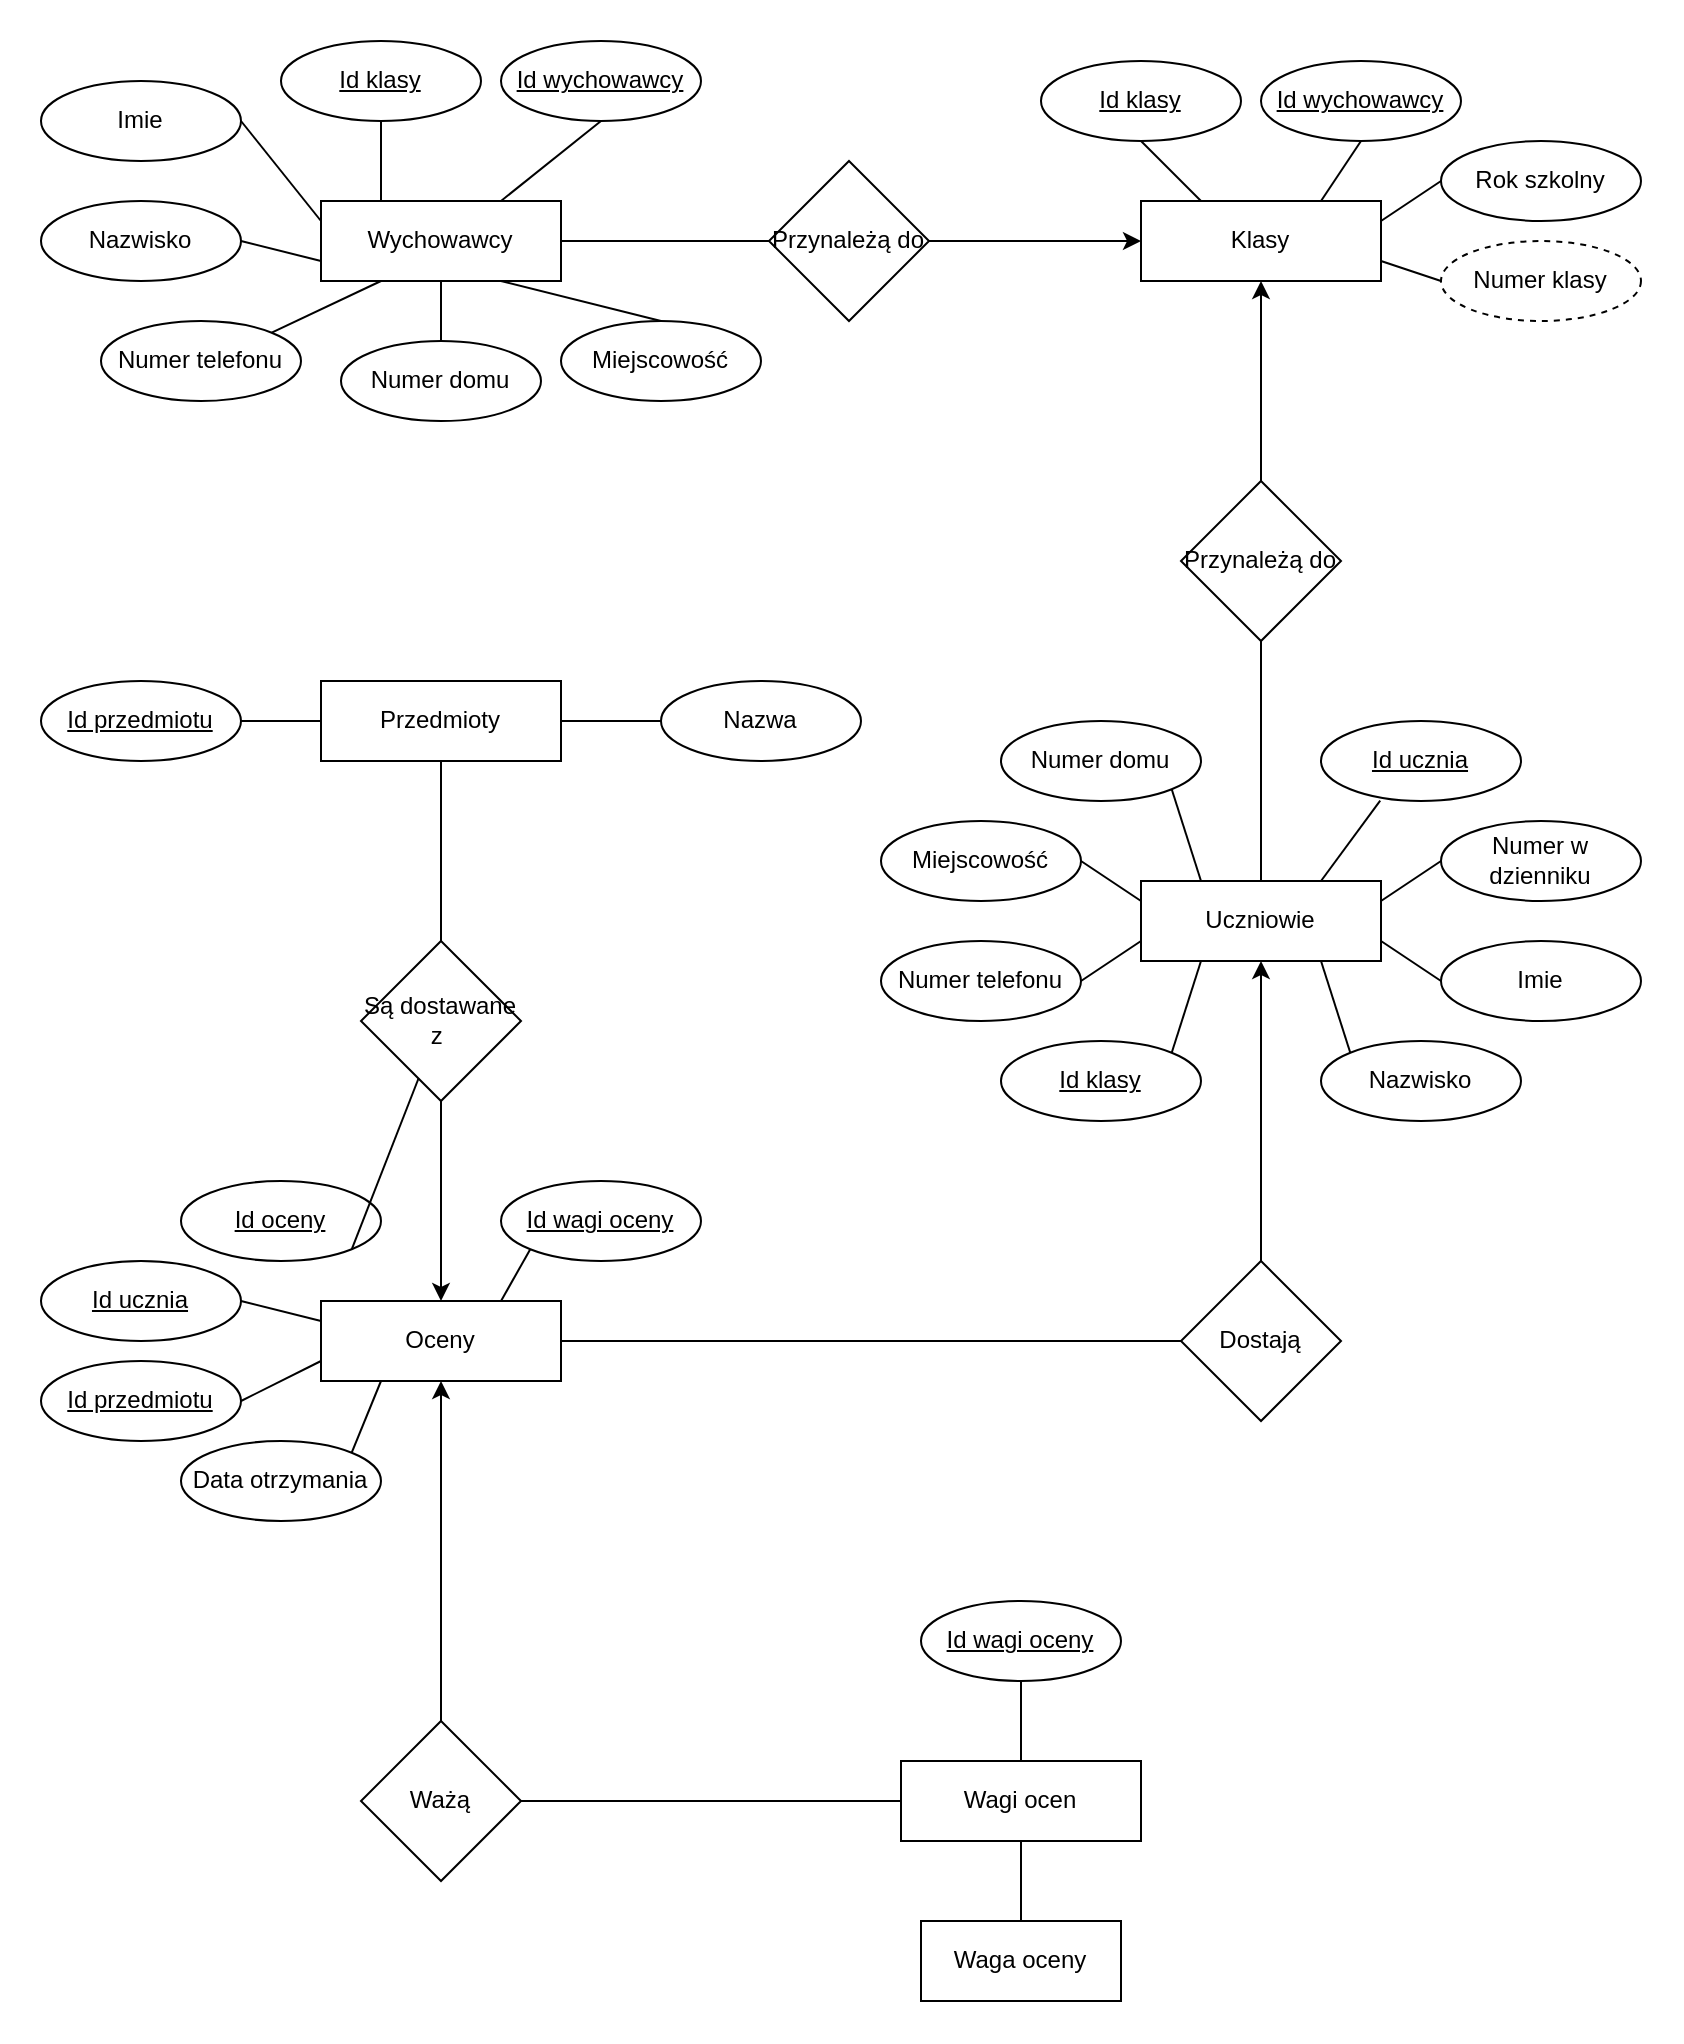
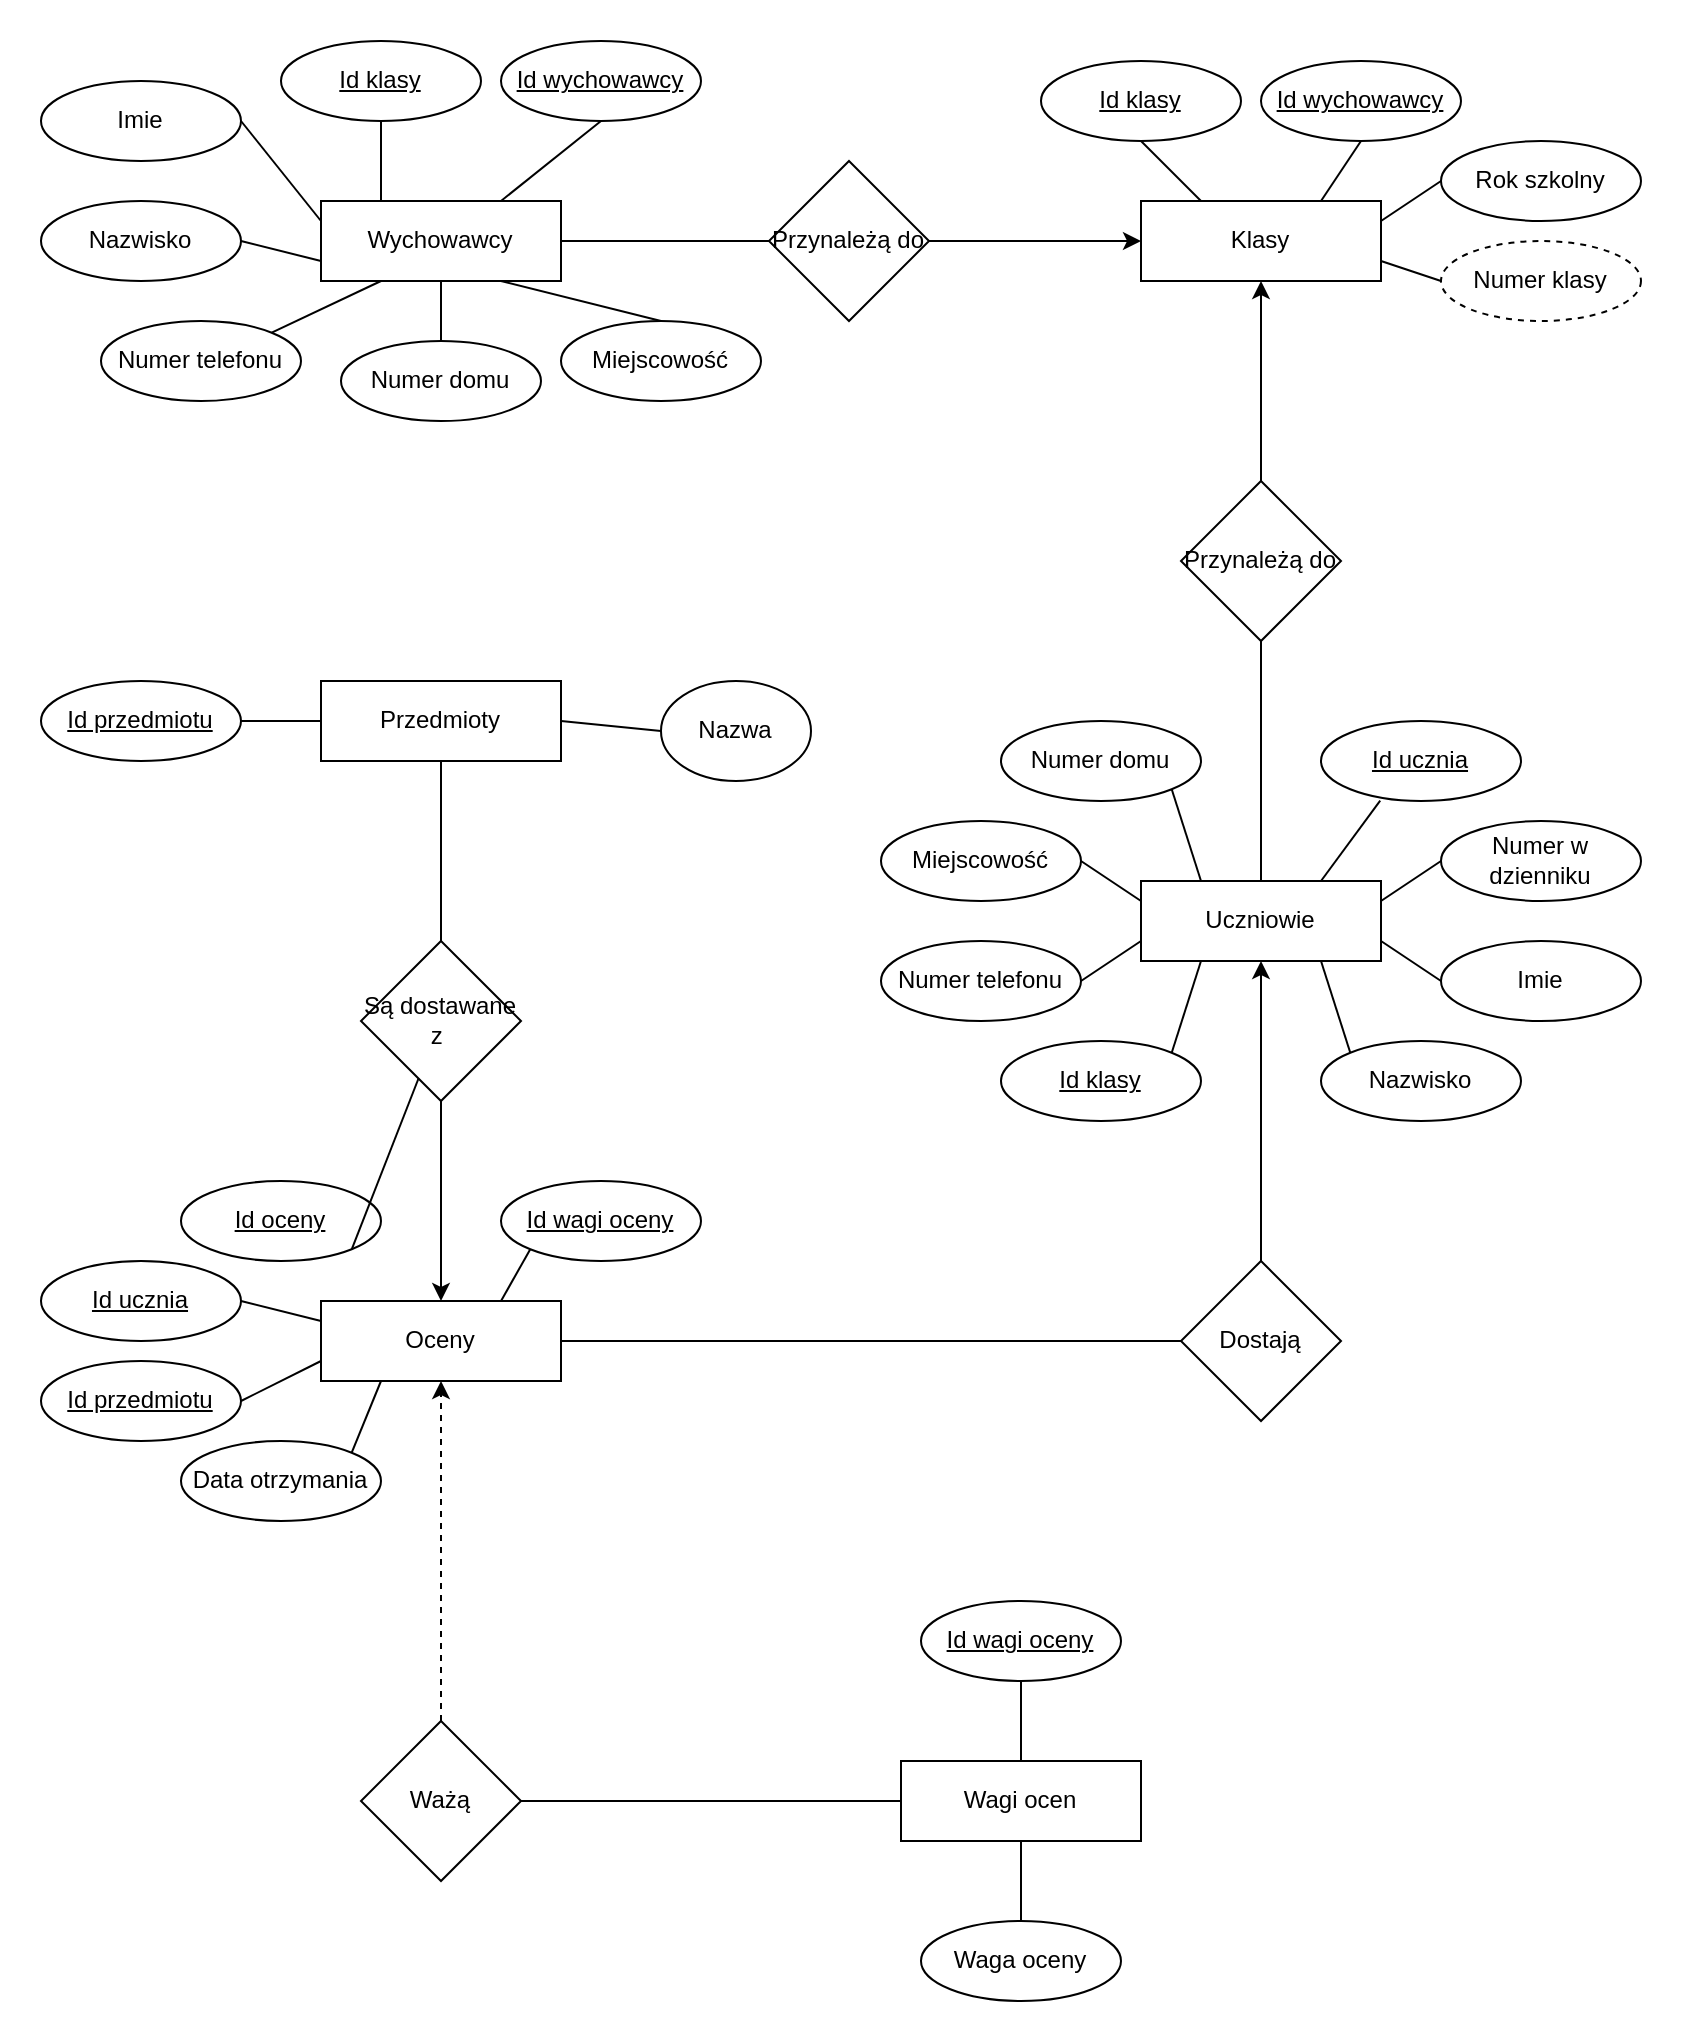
node "Nazwa": size 200x80 -> 150x100
edge "Ważą" -> "Oceny": style solid -> dashed
node "Waga oceny": shape rectangle -> ellipse
